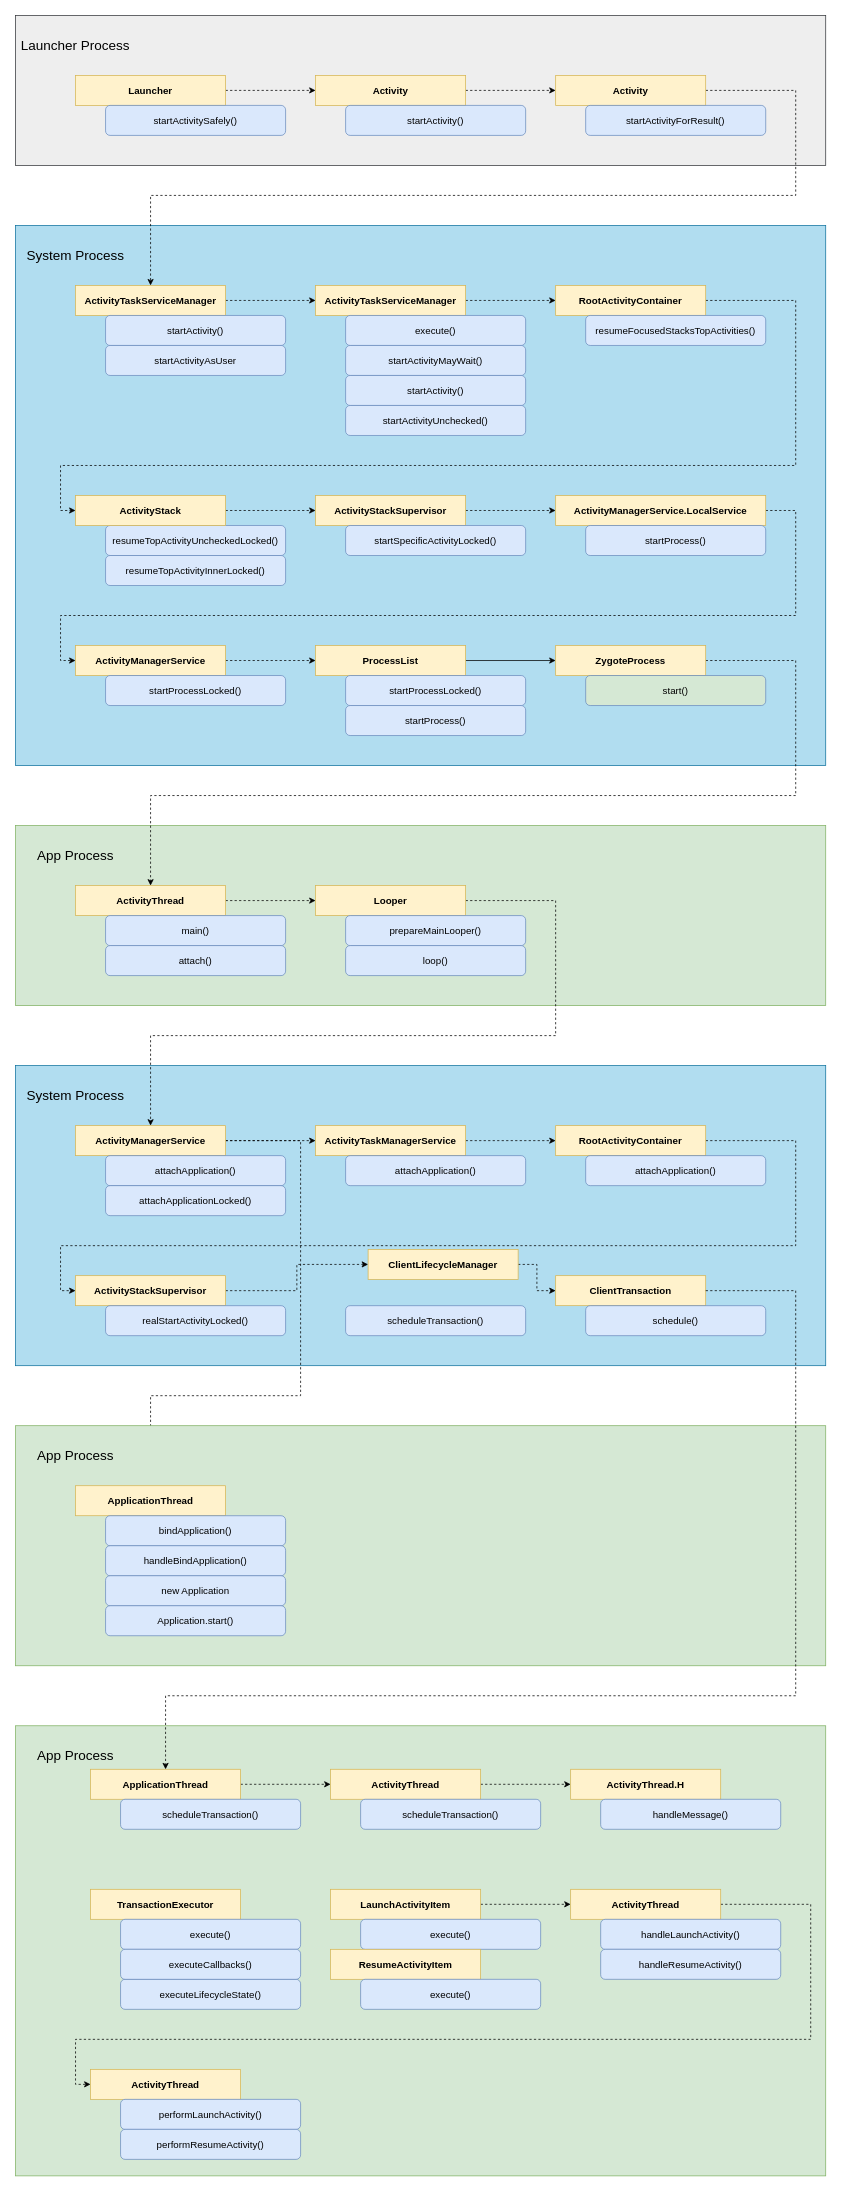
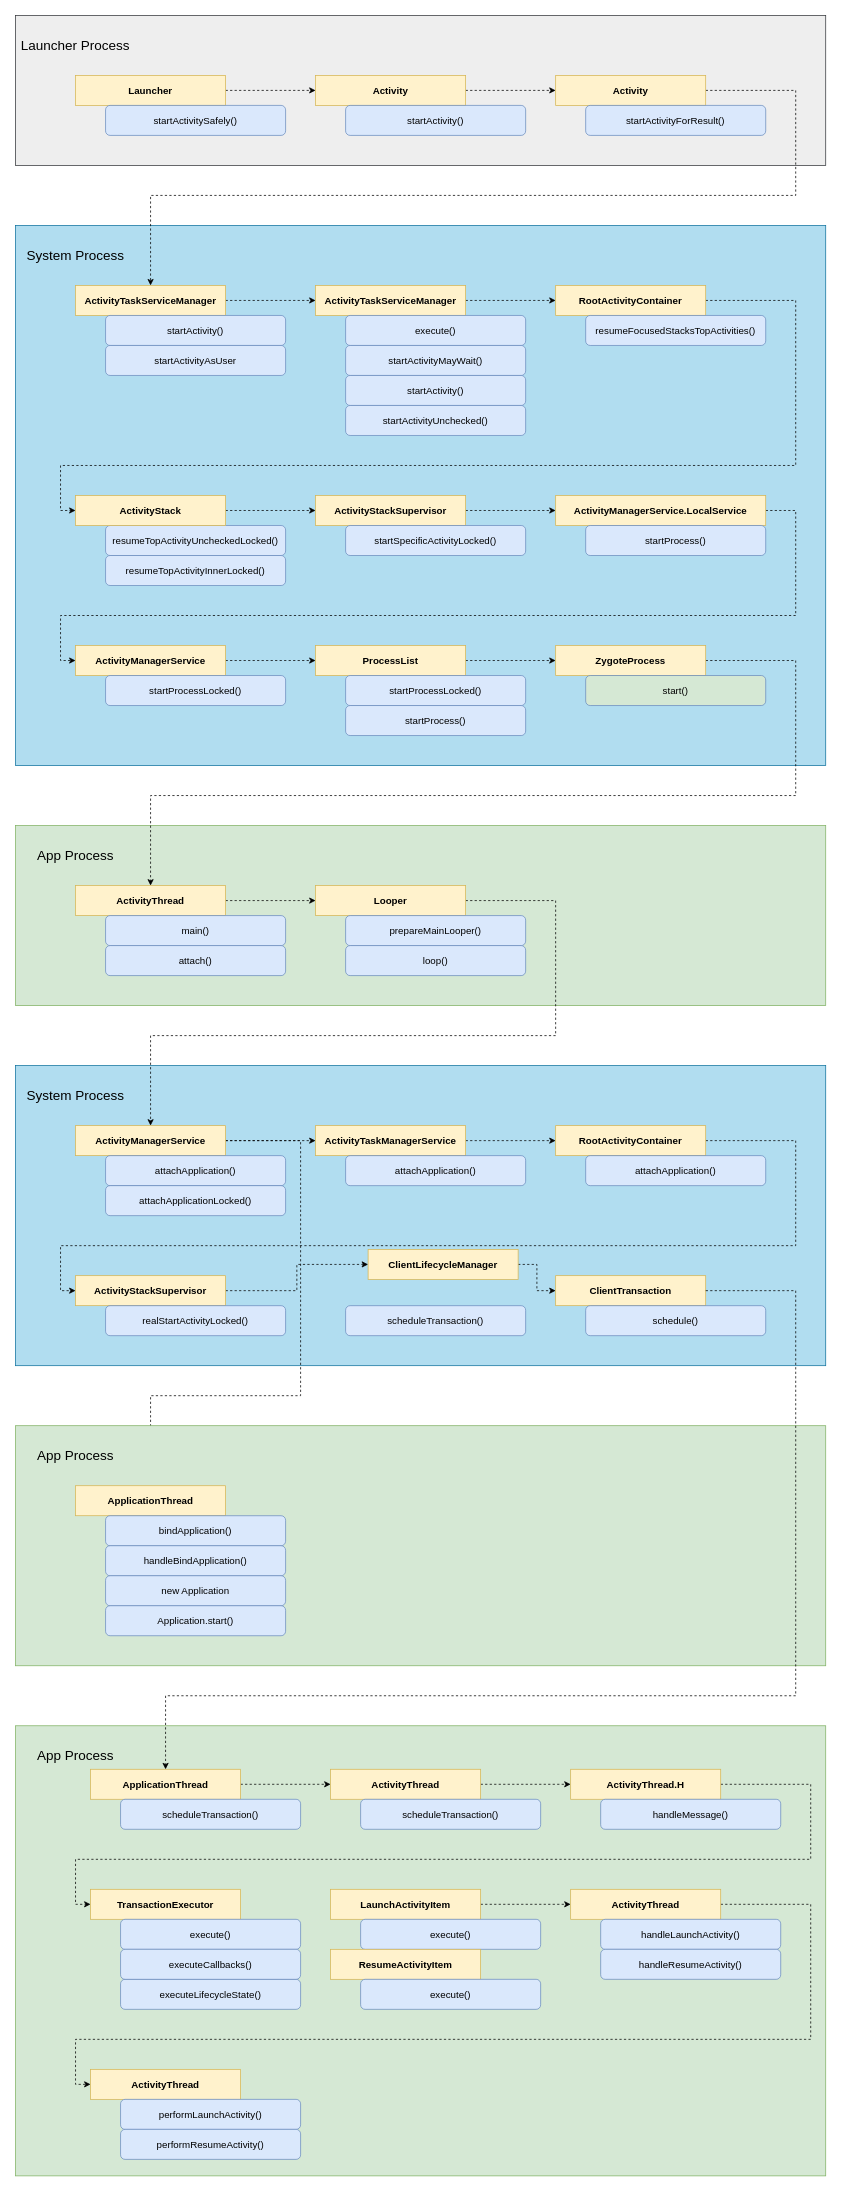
edge "ProcessList" -> "ZygoteProcess": style solid -> dashed
edge "ActivityThread.H" -> "TransactionExecutor": added
